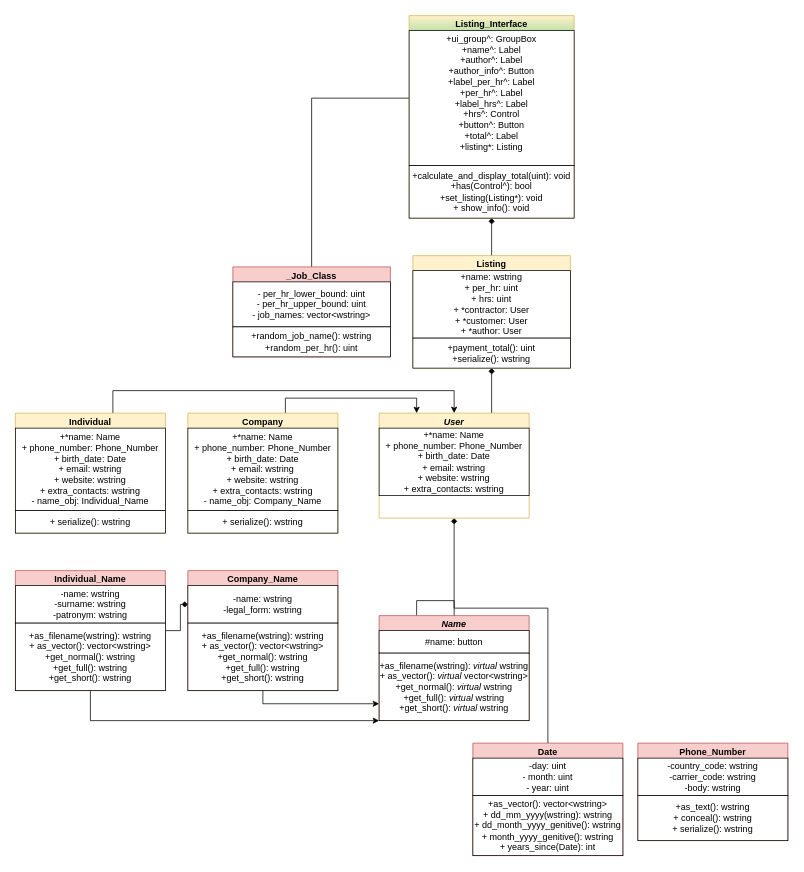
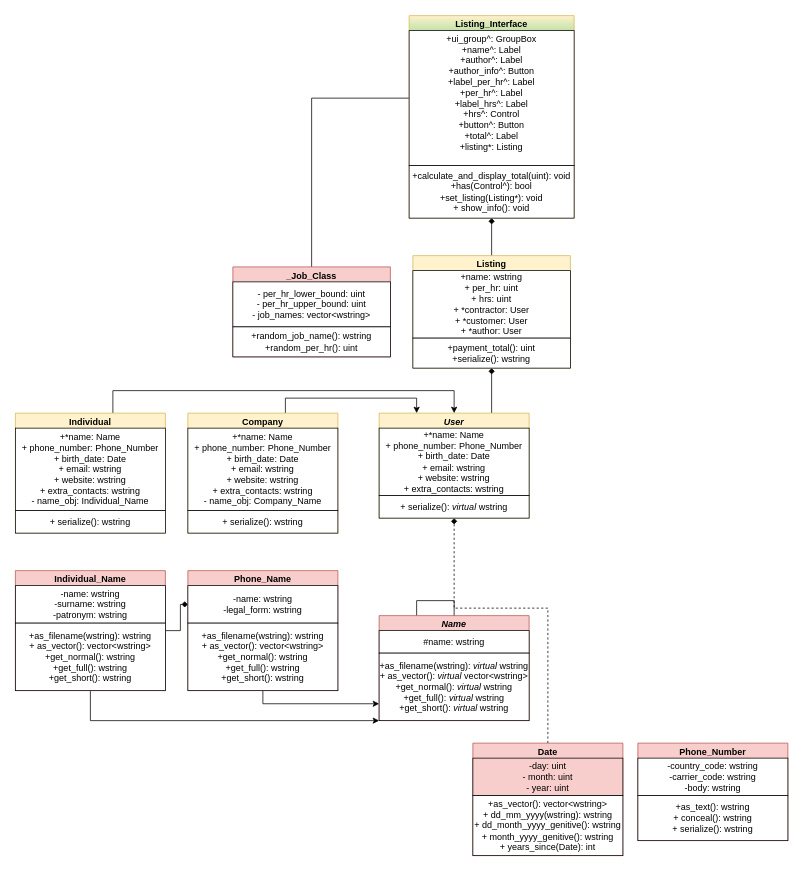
node "+ serialize(): virtual wstring": added
node "Company_Name": label "Company_Name" -> "Phone_Name"
edge "Date" -> "User": style solid -> dashed
node "#name: button": label "#name: button" -> "#name: wstring"
node "-day: uint - month: uint - year: uint": fillcolor #ffffff -> #f8cecc
